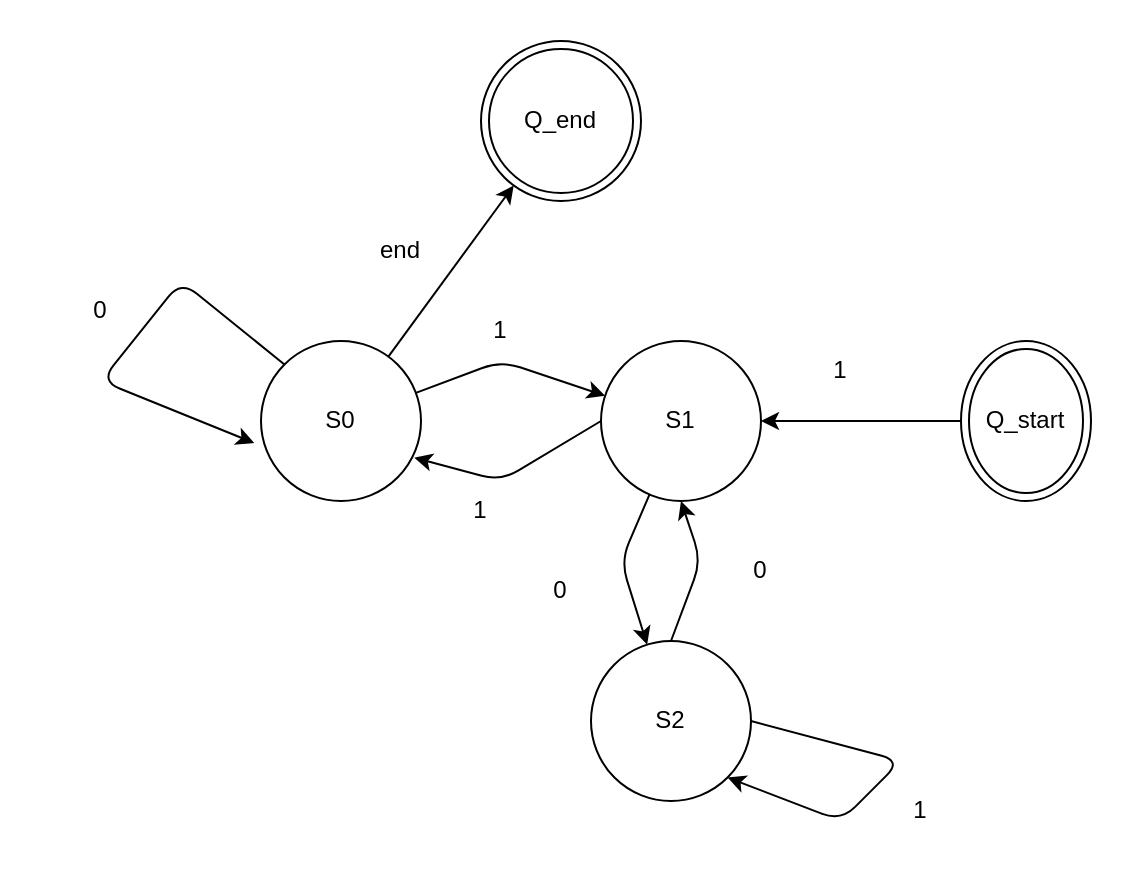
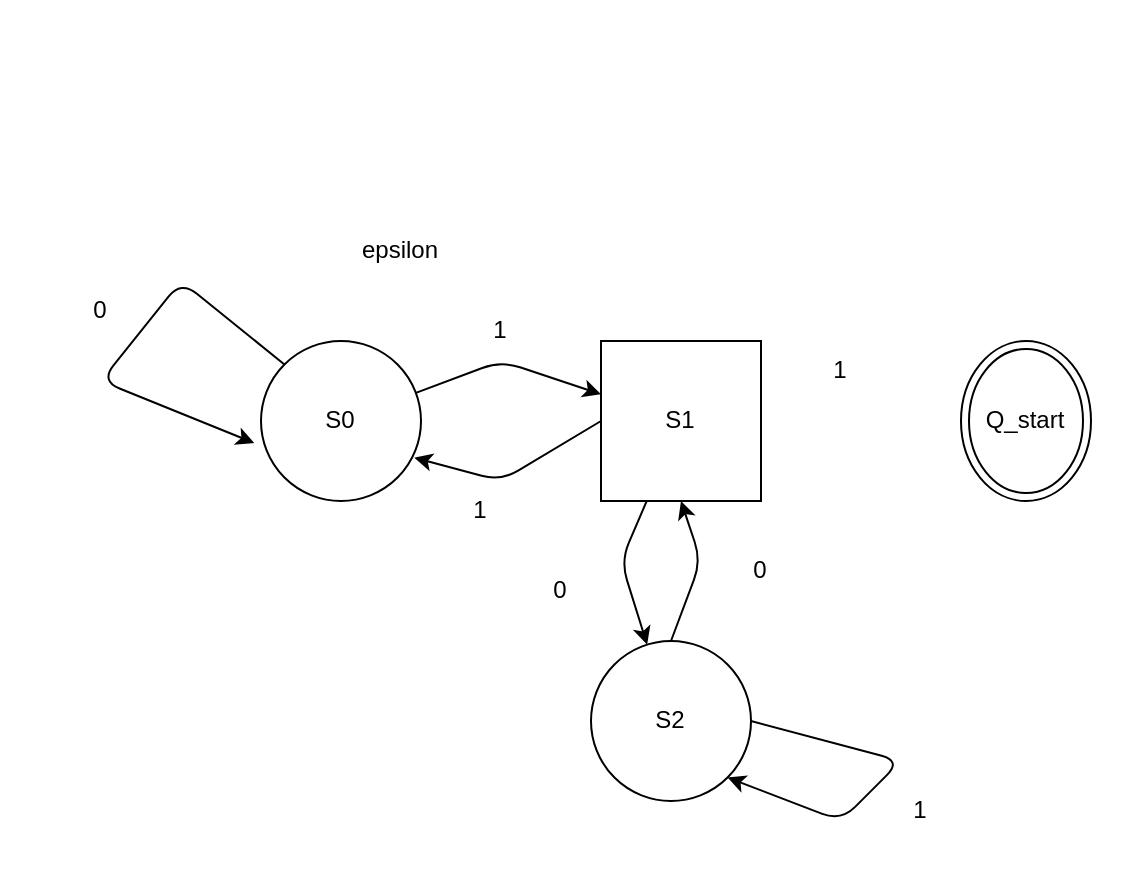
node "Q_end": removed
node "end": label "end" -> "epsilon"
edge "S0" -> "Q_end": removed
node "S1": shape ellipse -> rectangle
edge "Q_start" -> "S1": removed
